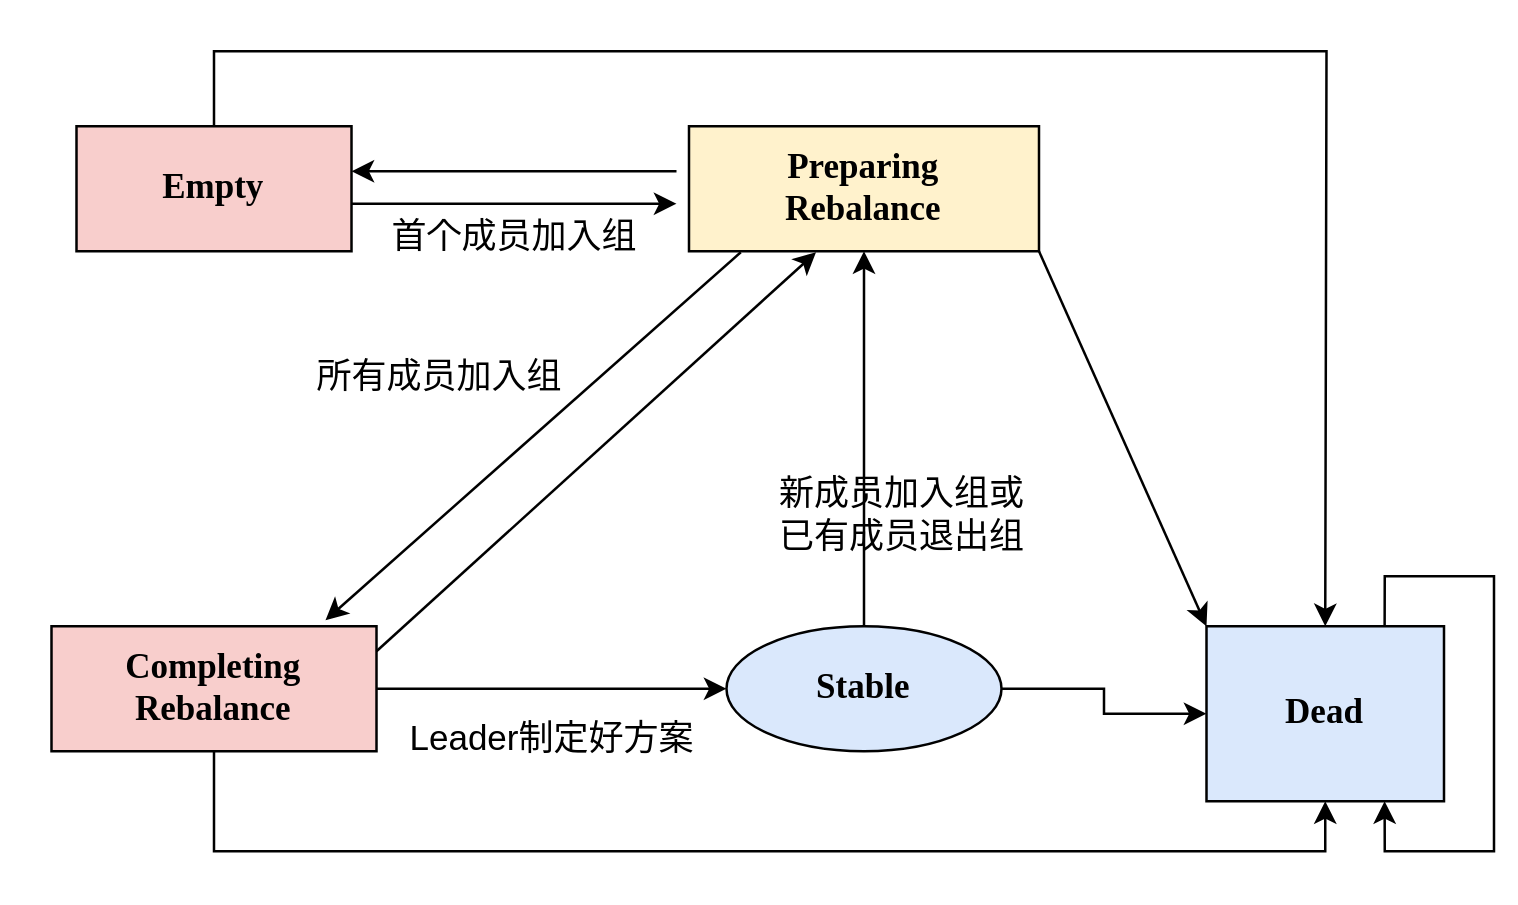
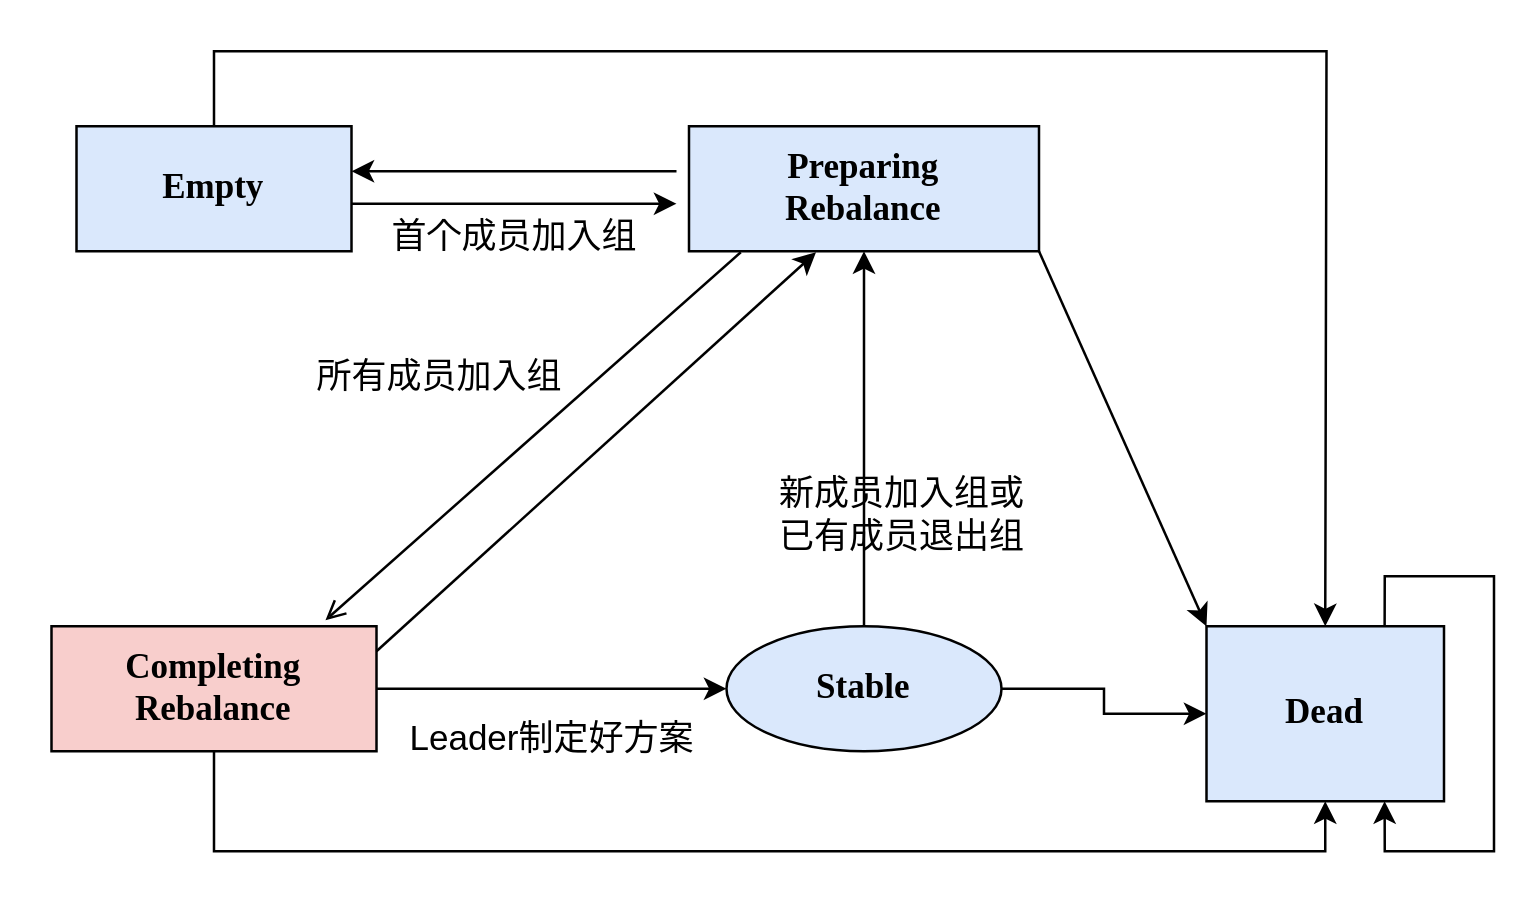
node "Empty": fillcolor #f8cecc -> #dae8fc
node "Preparing Rebalance": fillcolor #fff2cc -> #dae8fc
edge "Preparing Rebalance" -> "Completing Rebalance": arrowhead classic -> open
